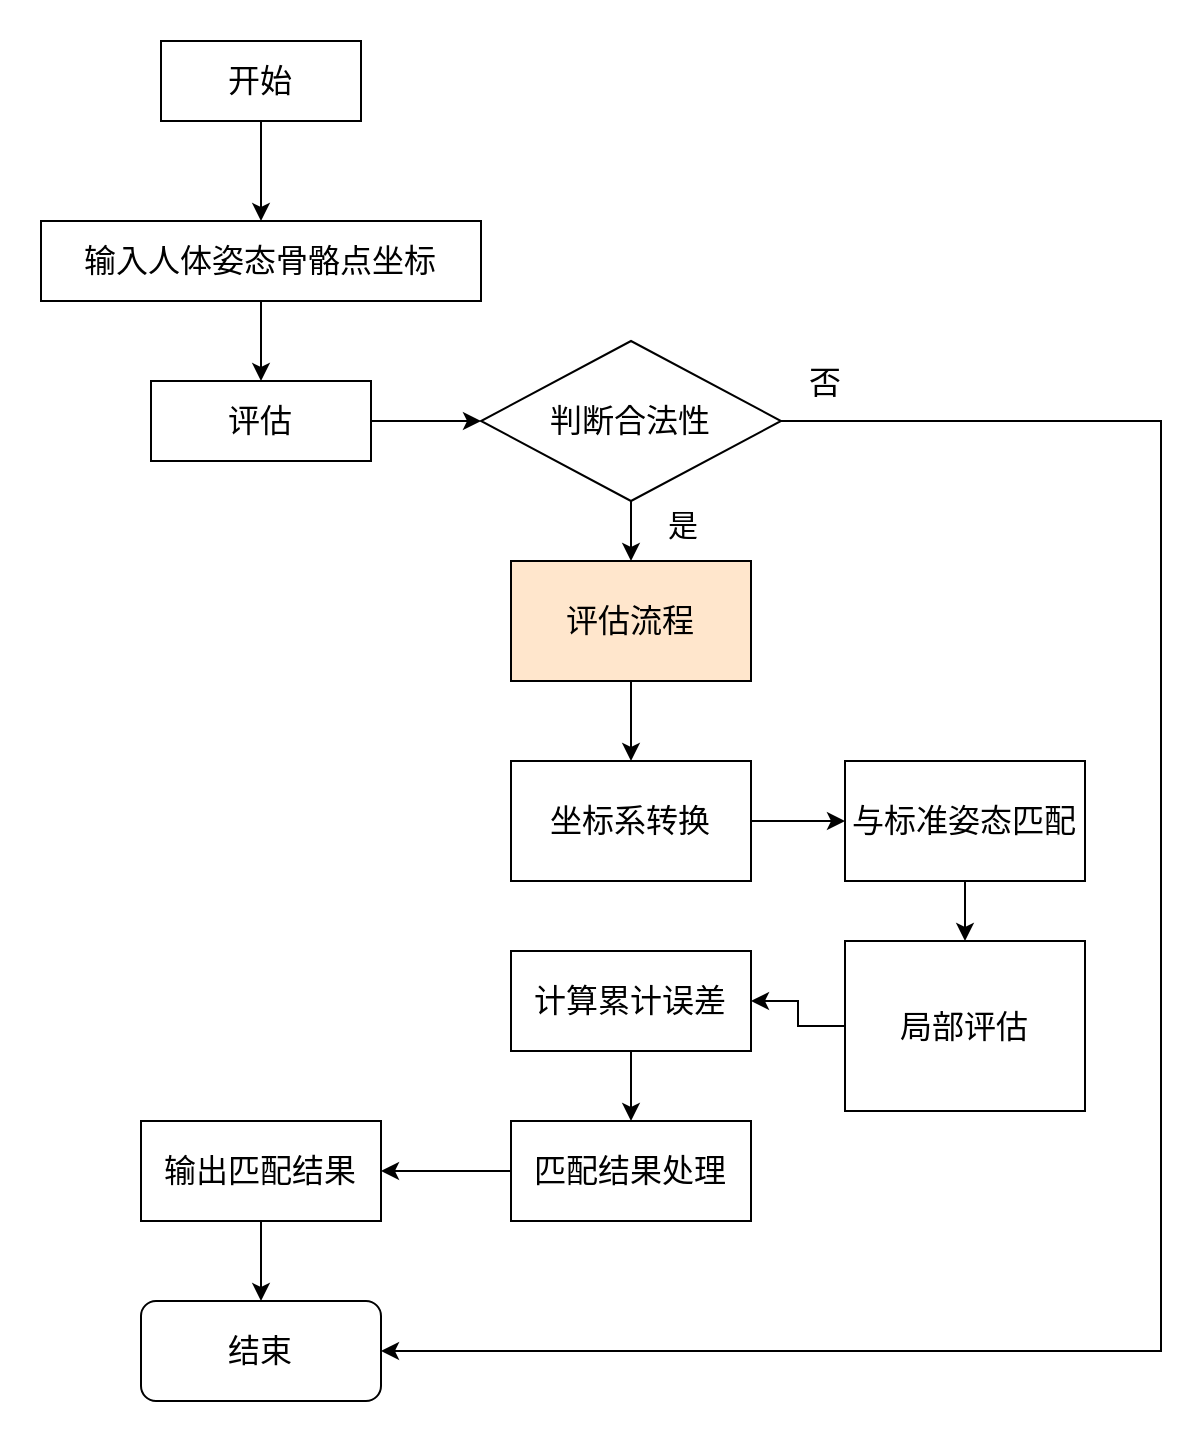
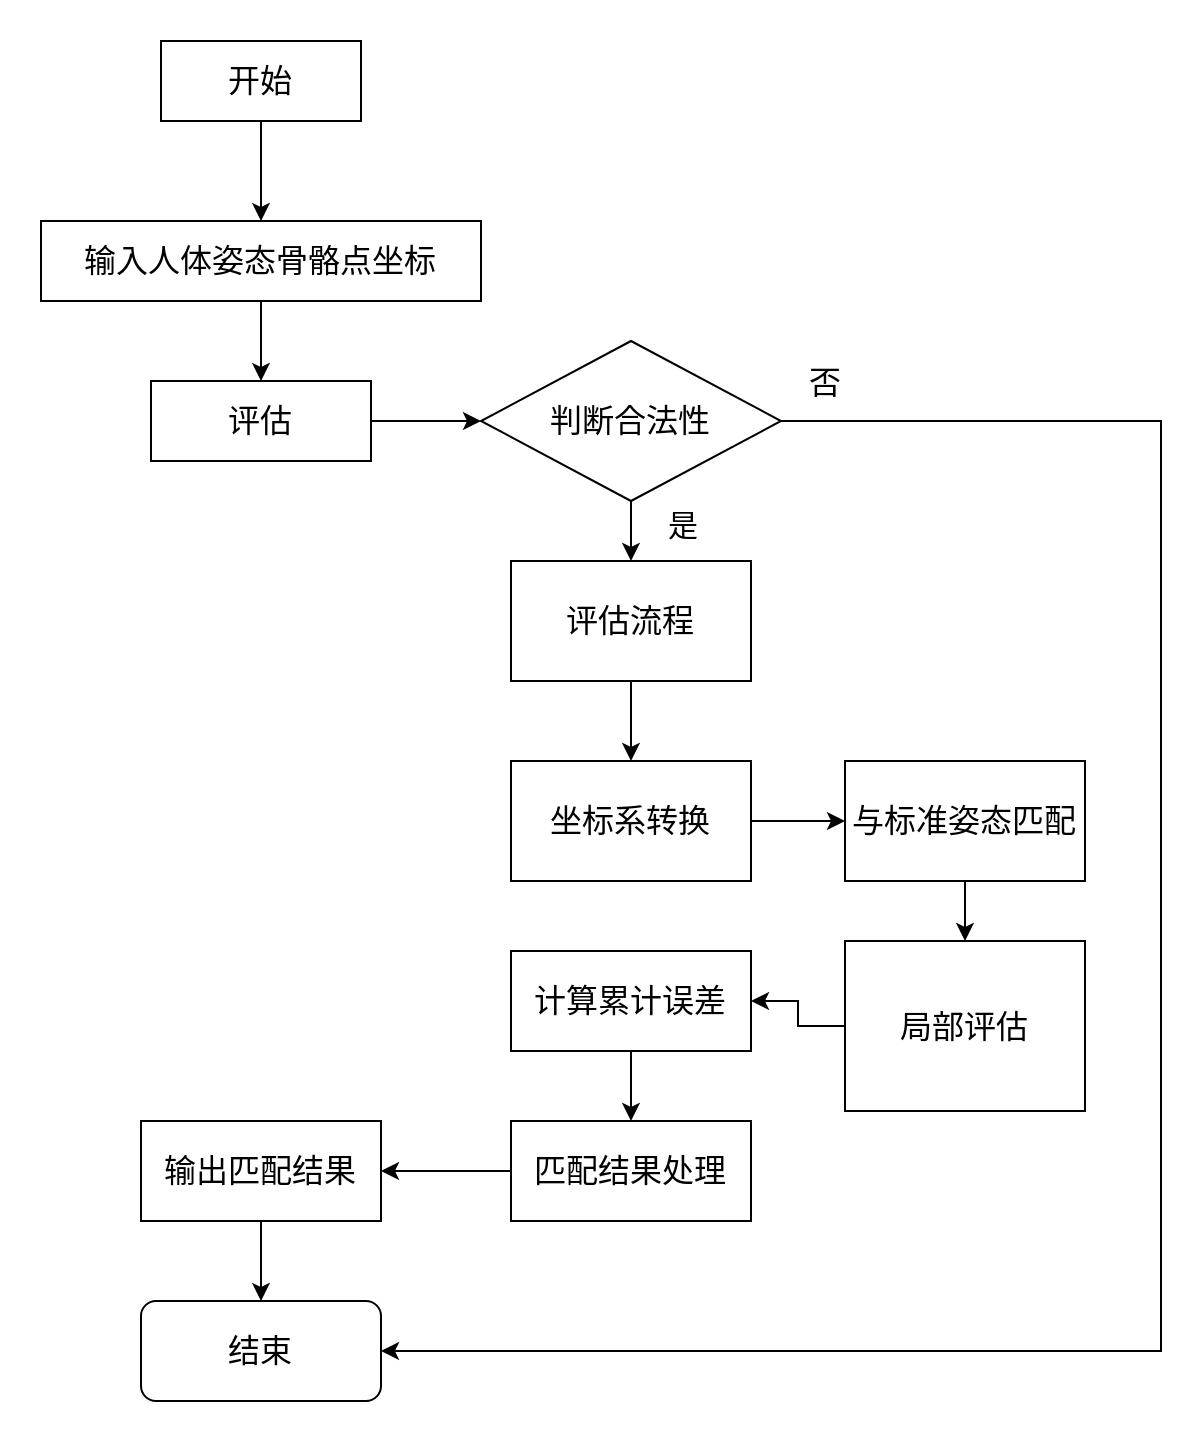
node "评估流程": fillcolor #ffe6cc -> #ffffff
